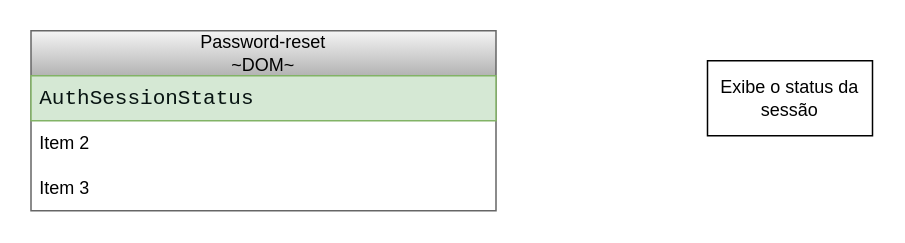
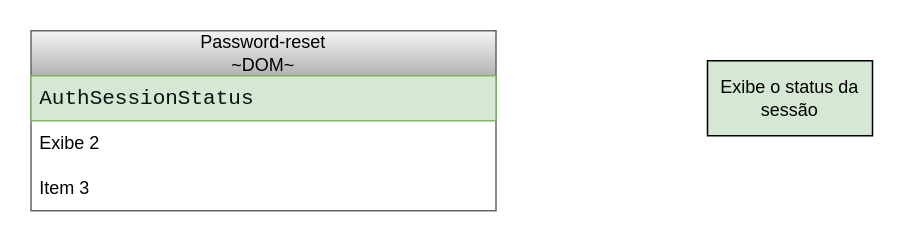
node "Exibe o status da sessão": fillcolor #ffffff -> #d5e8d4
node "Item 2": label "Item 2" -> "Exibe 2"
